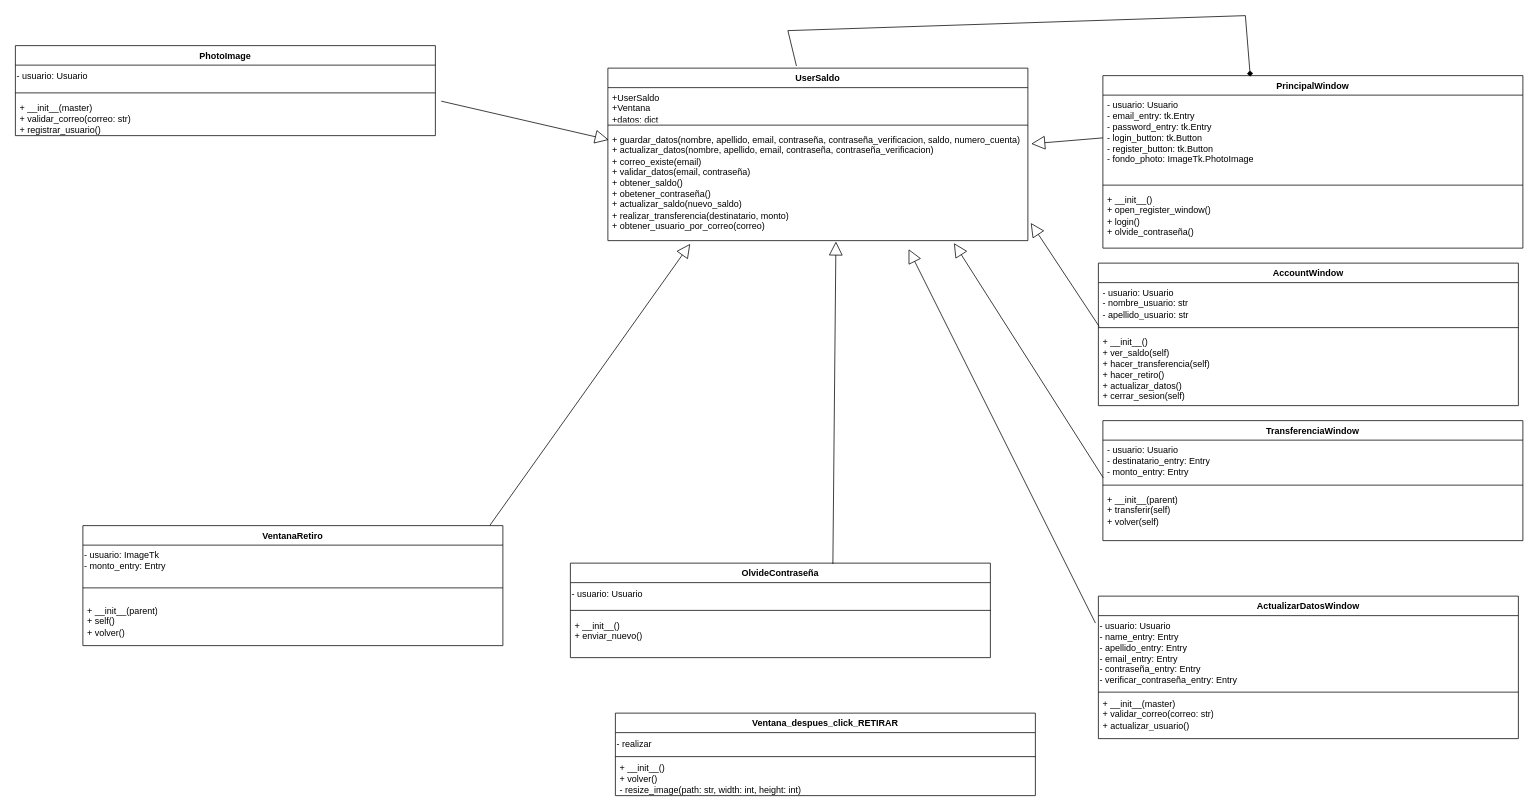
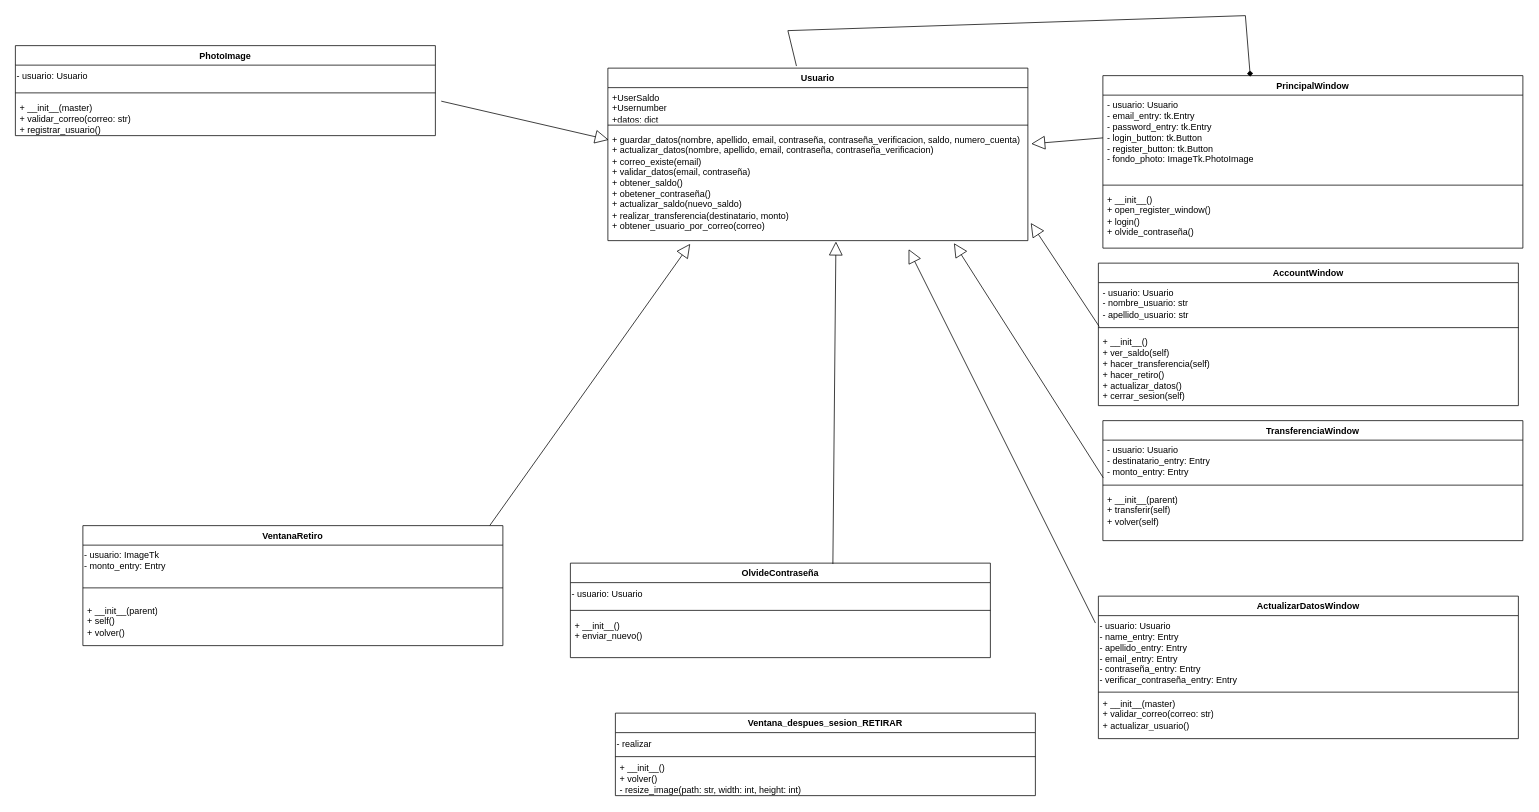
node "UserSaldo": label "UserSaldo" -> "Usuario"
node "+UserSaldo +Ventana +datos: dict": label "+UserSaldo +Ventana +datos: dict" -> "+UserSaldo +Usernumber +datos: dict"
node "Ventana_despues_click_RETIRAR": label "Ventana_despues_click_RETIRAR" -> "Ventana_despues_sesion_RETIRAR"
